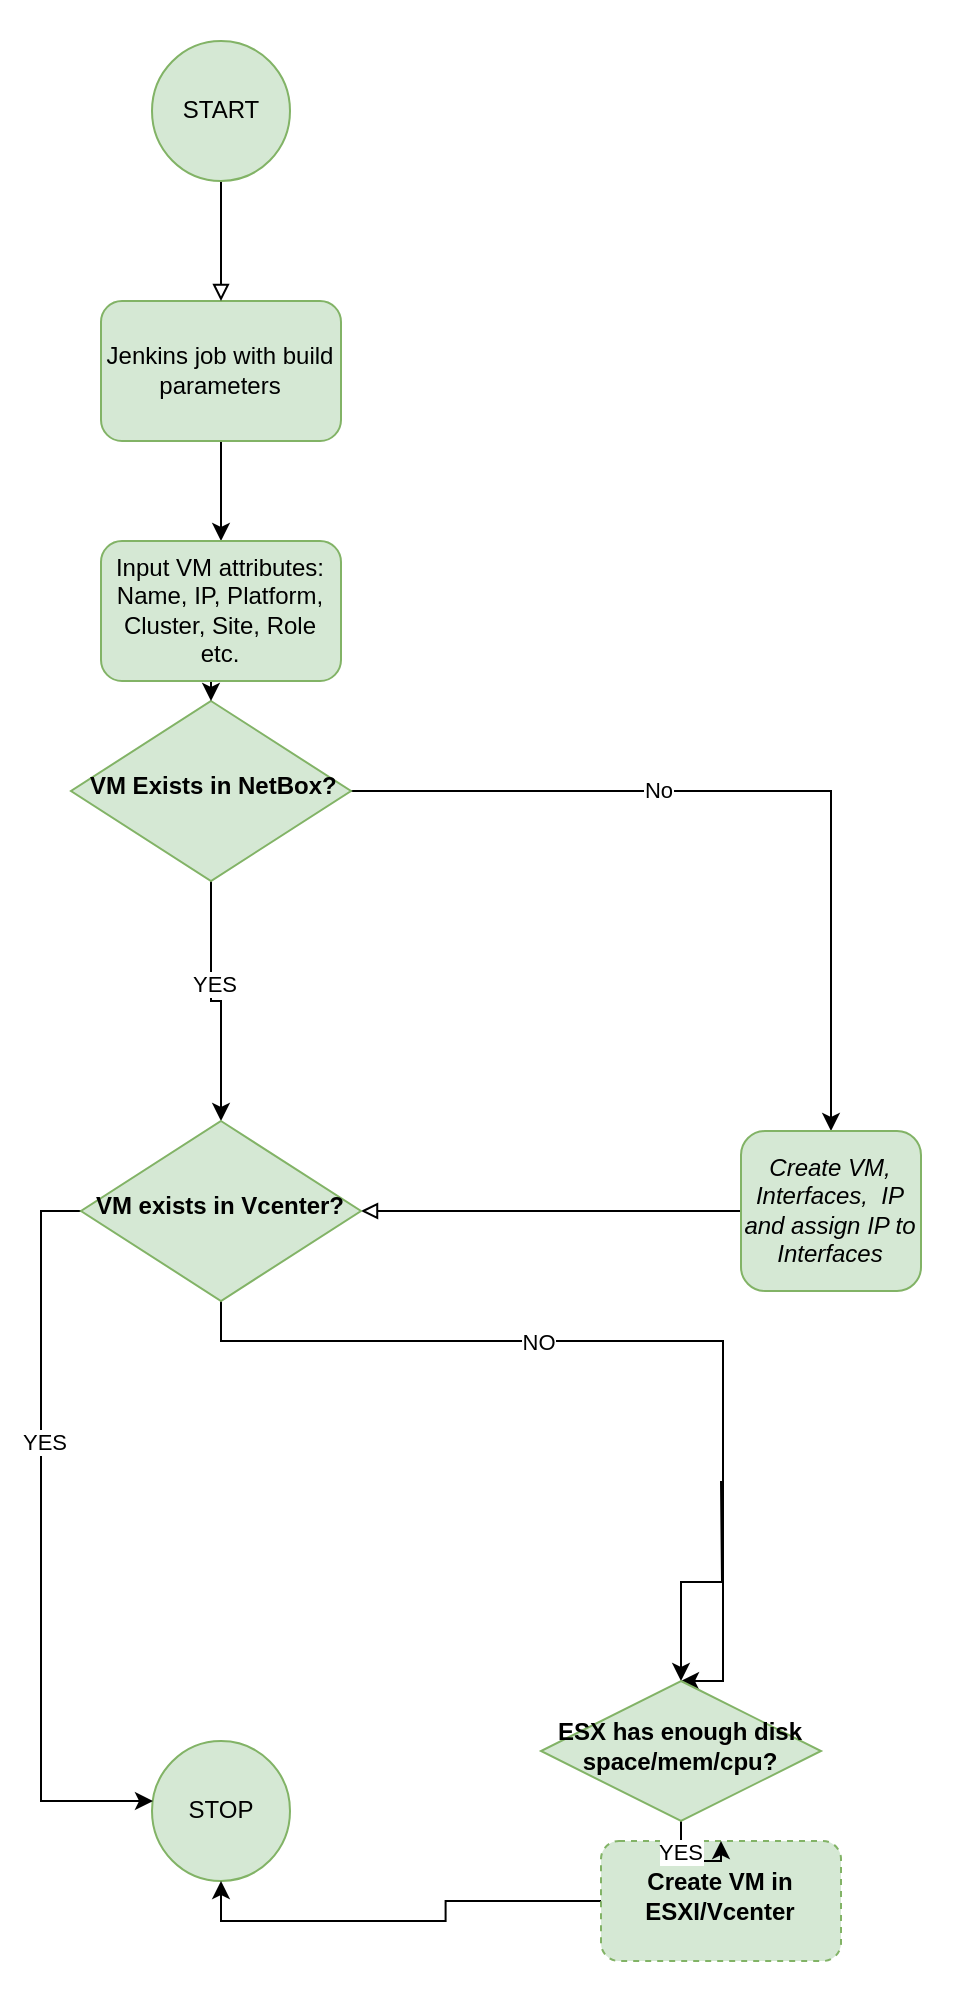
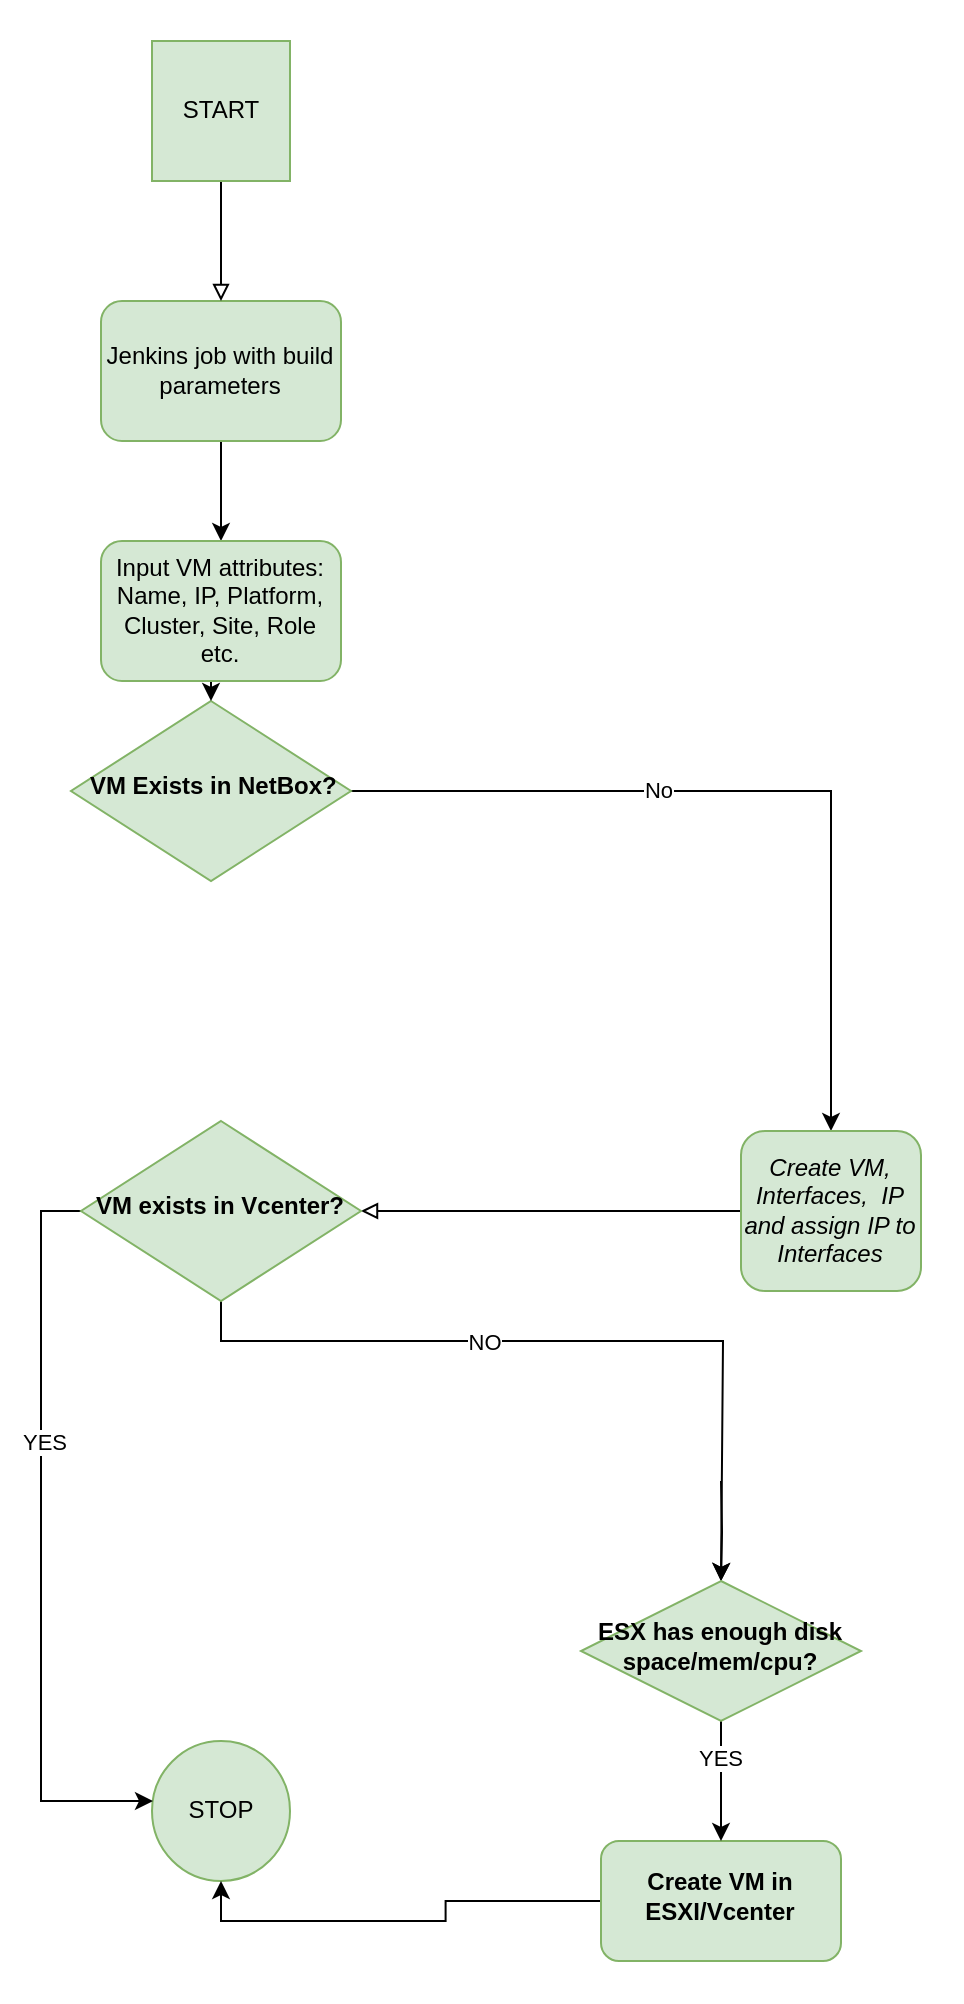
node "START": shape ellipse -> rectangle
edge "VM Exists in NetBox?" -> "VM exists in Vcenter?": removed, label "YES"
node "ESX has enough disk space/mem/cpu?": moved (681, 1751) -> (721, 1651)
node "Create VM in ESXI/Vcenter": style dashed -> solid
